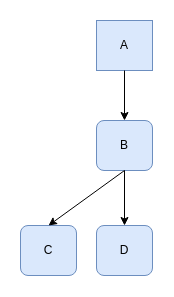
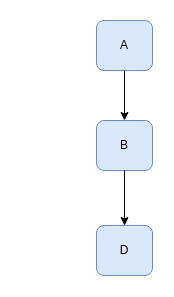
node "A": shape rectangle -> rounded rectangle
edge "B" -> "C": removed
node "C": removed
